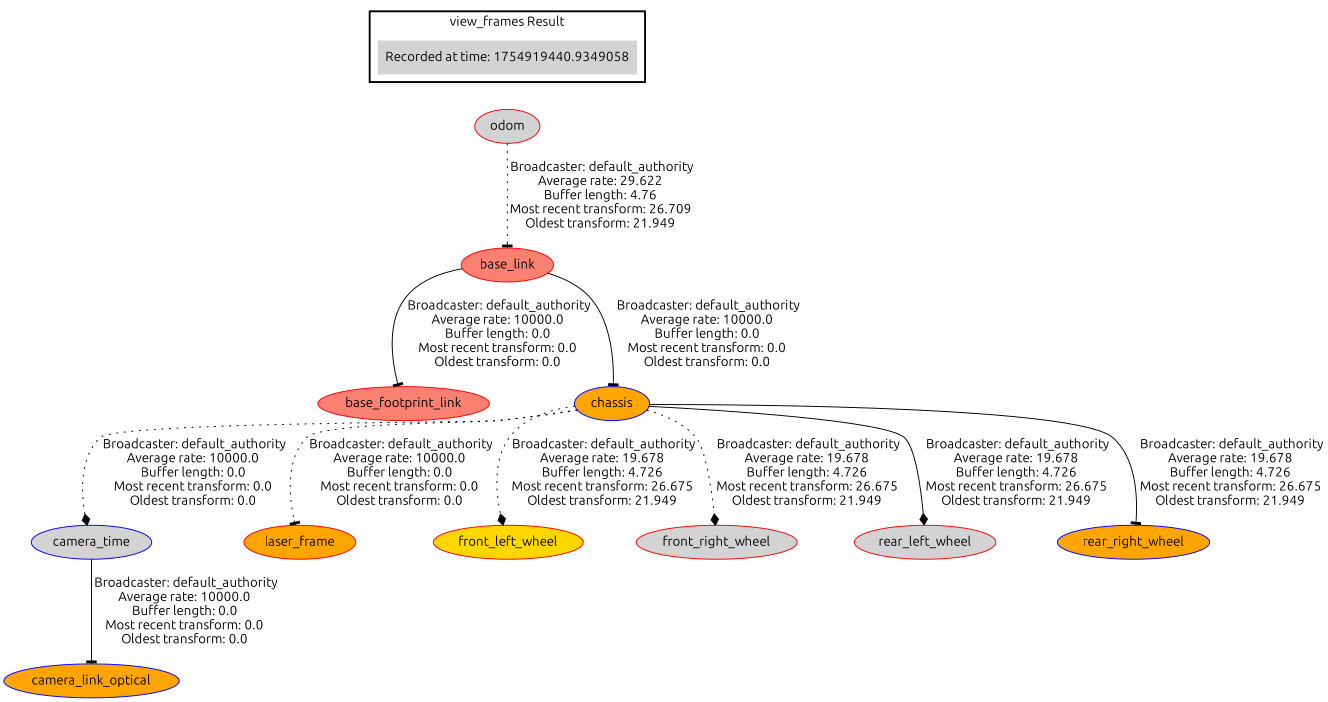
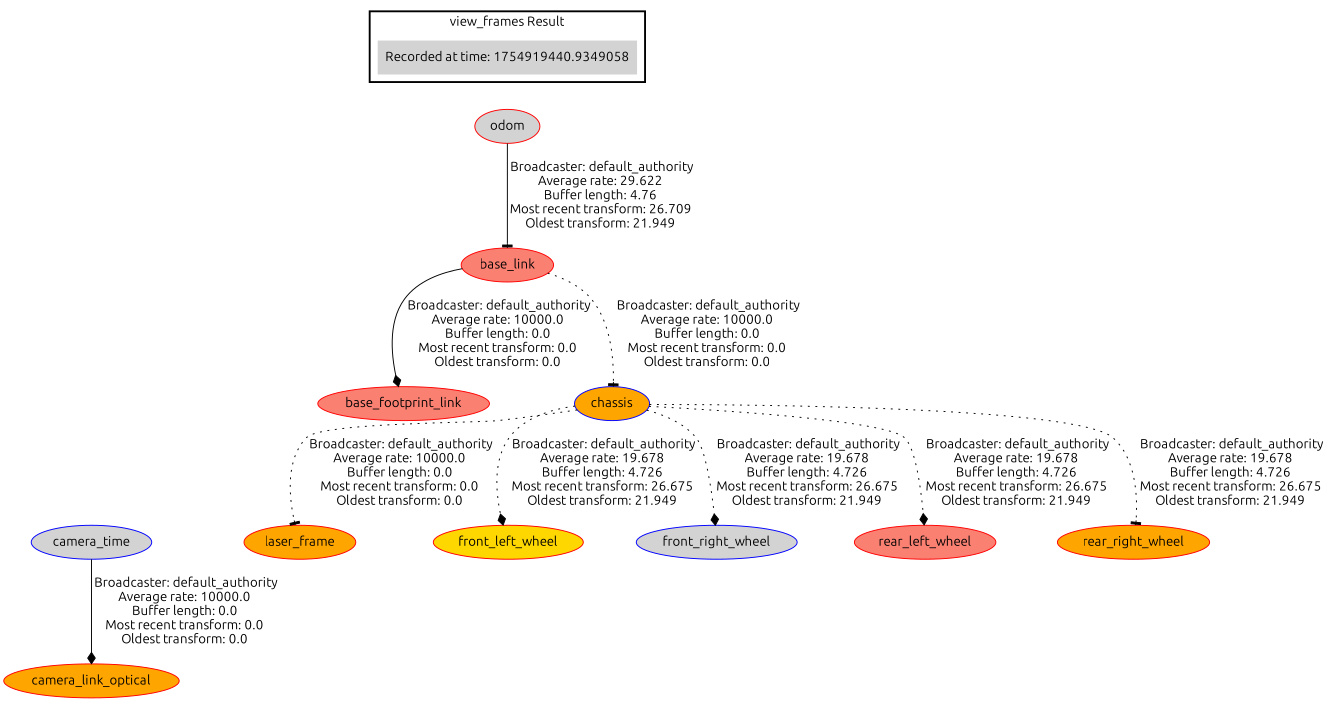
edge "odom" -> "base_link": style dotted -> solid
edge "base_link" -> "base_footprint_link": arrowhead tee -> diamond
edge "base_link" -> "chassis": style solid -> dotted
edge "chassis" -> "rear_right_wheel": style solid -> dotted
edge "chassis" -> "rear_left_wheel": style solid -> dotted
edge "chassis" -> "camera_time": removed, label "Broadcaster: default_authority Average rate: 10000.0 Buffer length: 0.0 Most recent transform: 0.0 Oldest transform: 0.0"
node "front_right_wheel": color red -> blue
node "rear_left_wheel": fillcolor lightgrey -> salmon
node "rear_right_wheel": color blue -> red
edge "camera_time" -> "camera_link_optical": arrowhead tee -> diamond
node "camera_link_optical": color blue -> red
